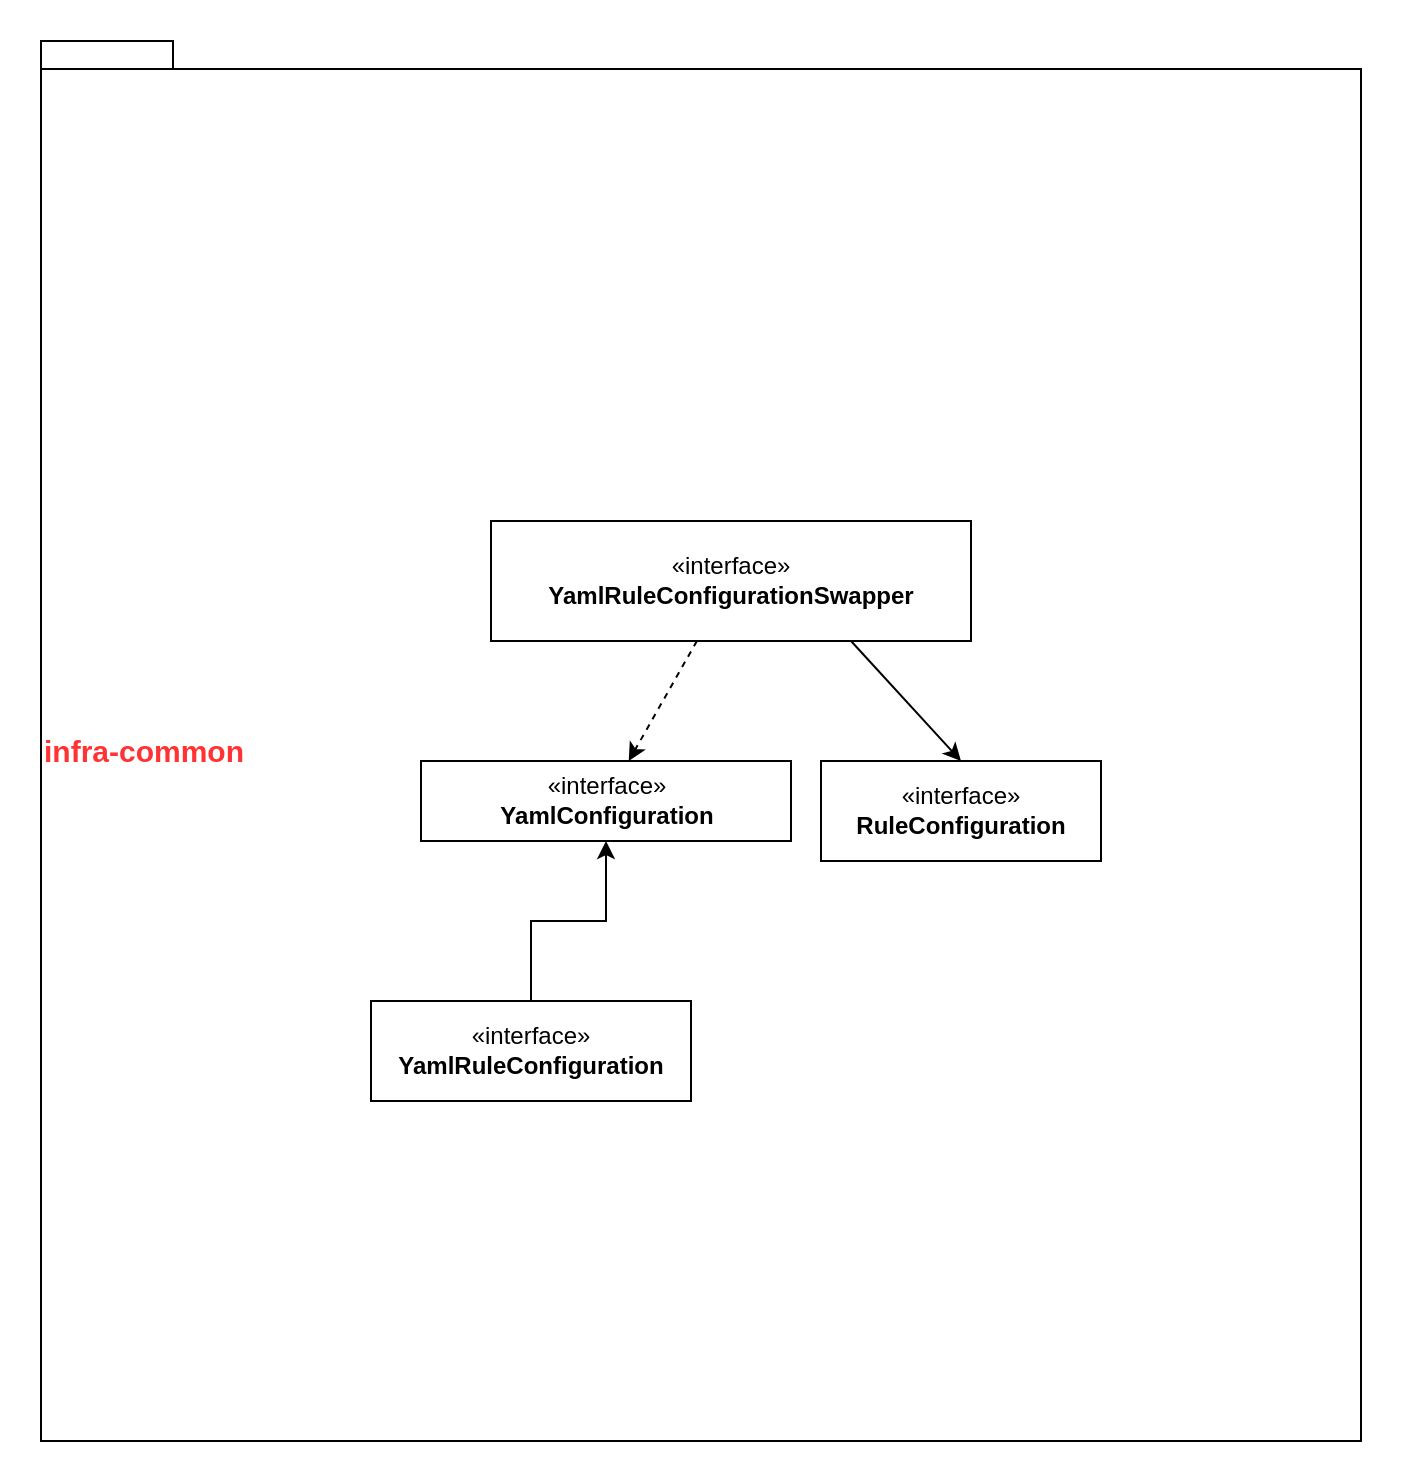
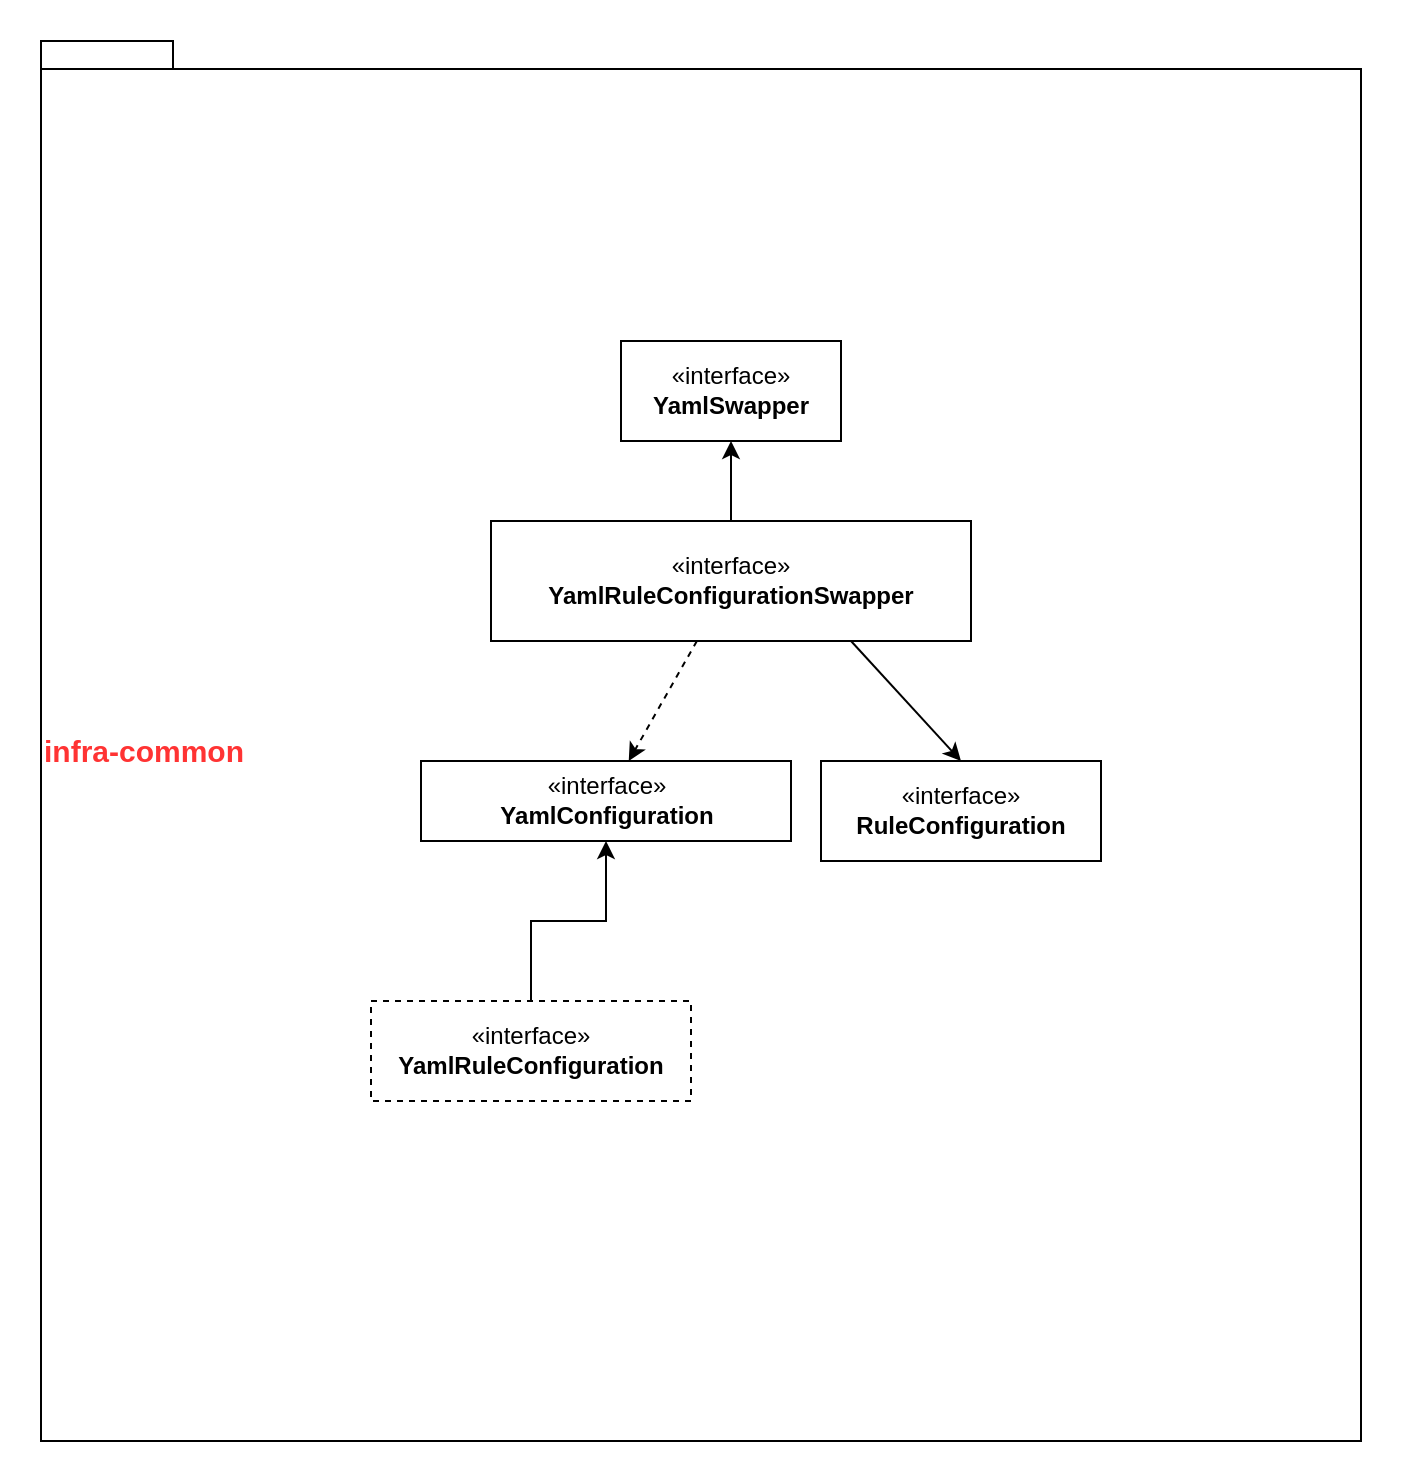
node "«interface» YamlSwapper": added
edge "«interface» YamlRuleConfigurationSwapper" -> "«interface» YamlSwapper": added
node "«interface» YamlRuleConfiguration": style solid -> dashed
